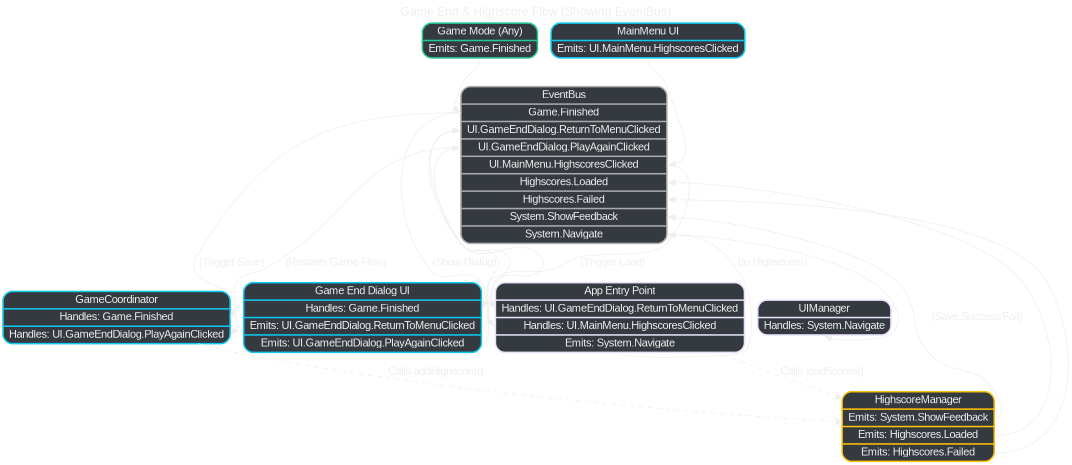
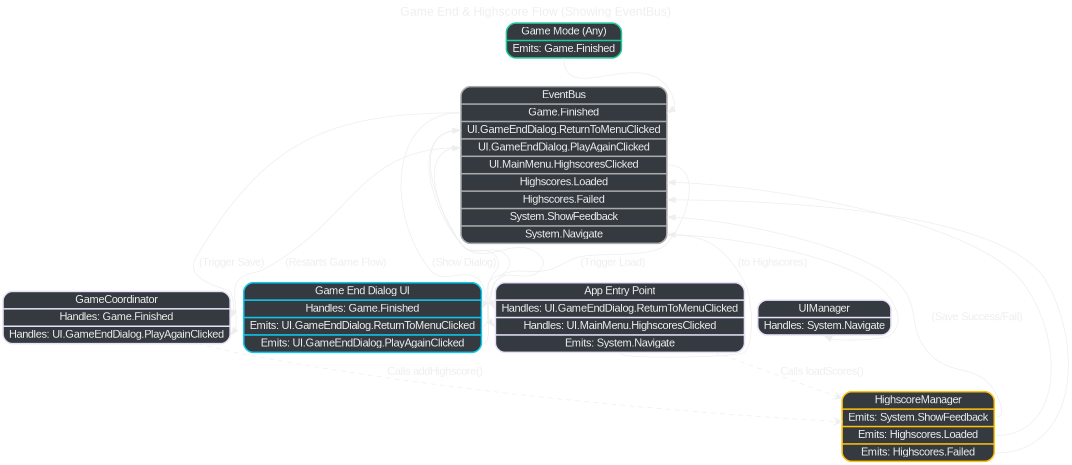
node "MainMenu UI": removed
node "GameCoordinator": color #0dcaf0 -> #e6e0f8
